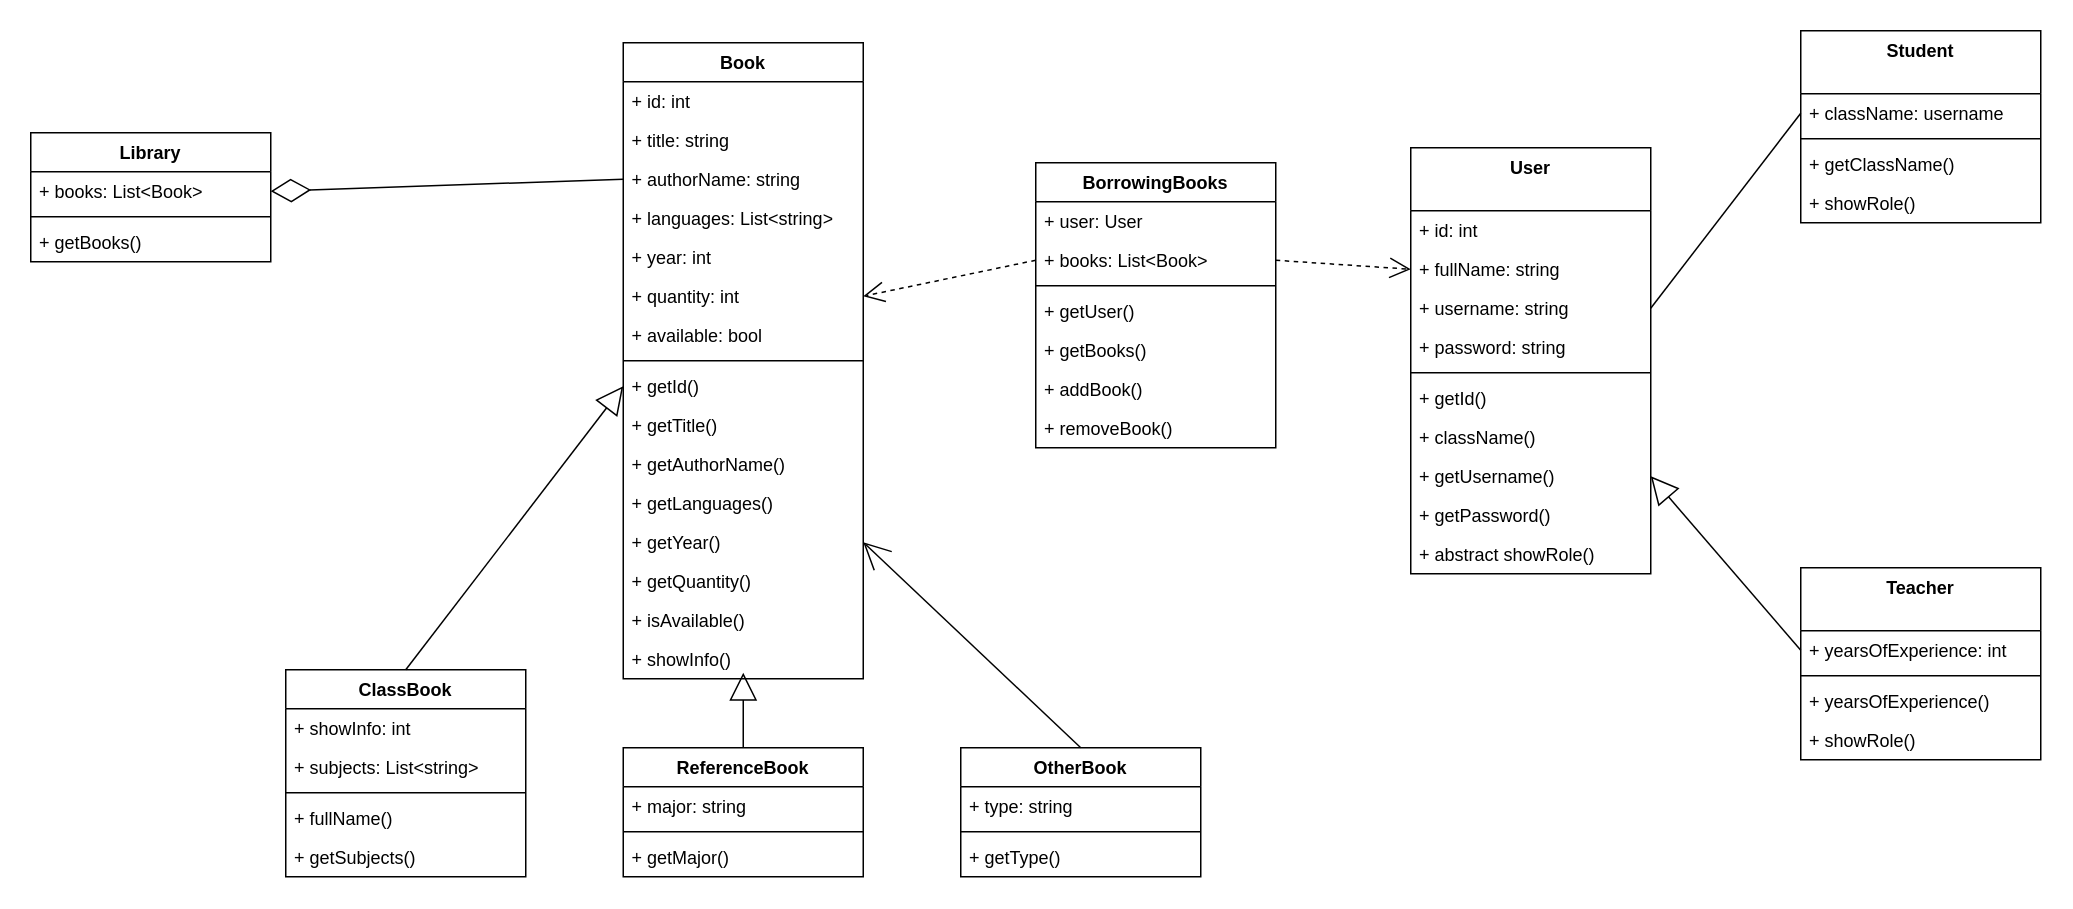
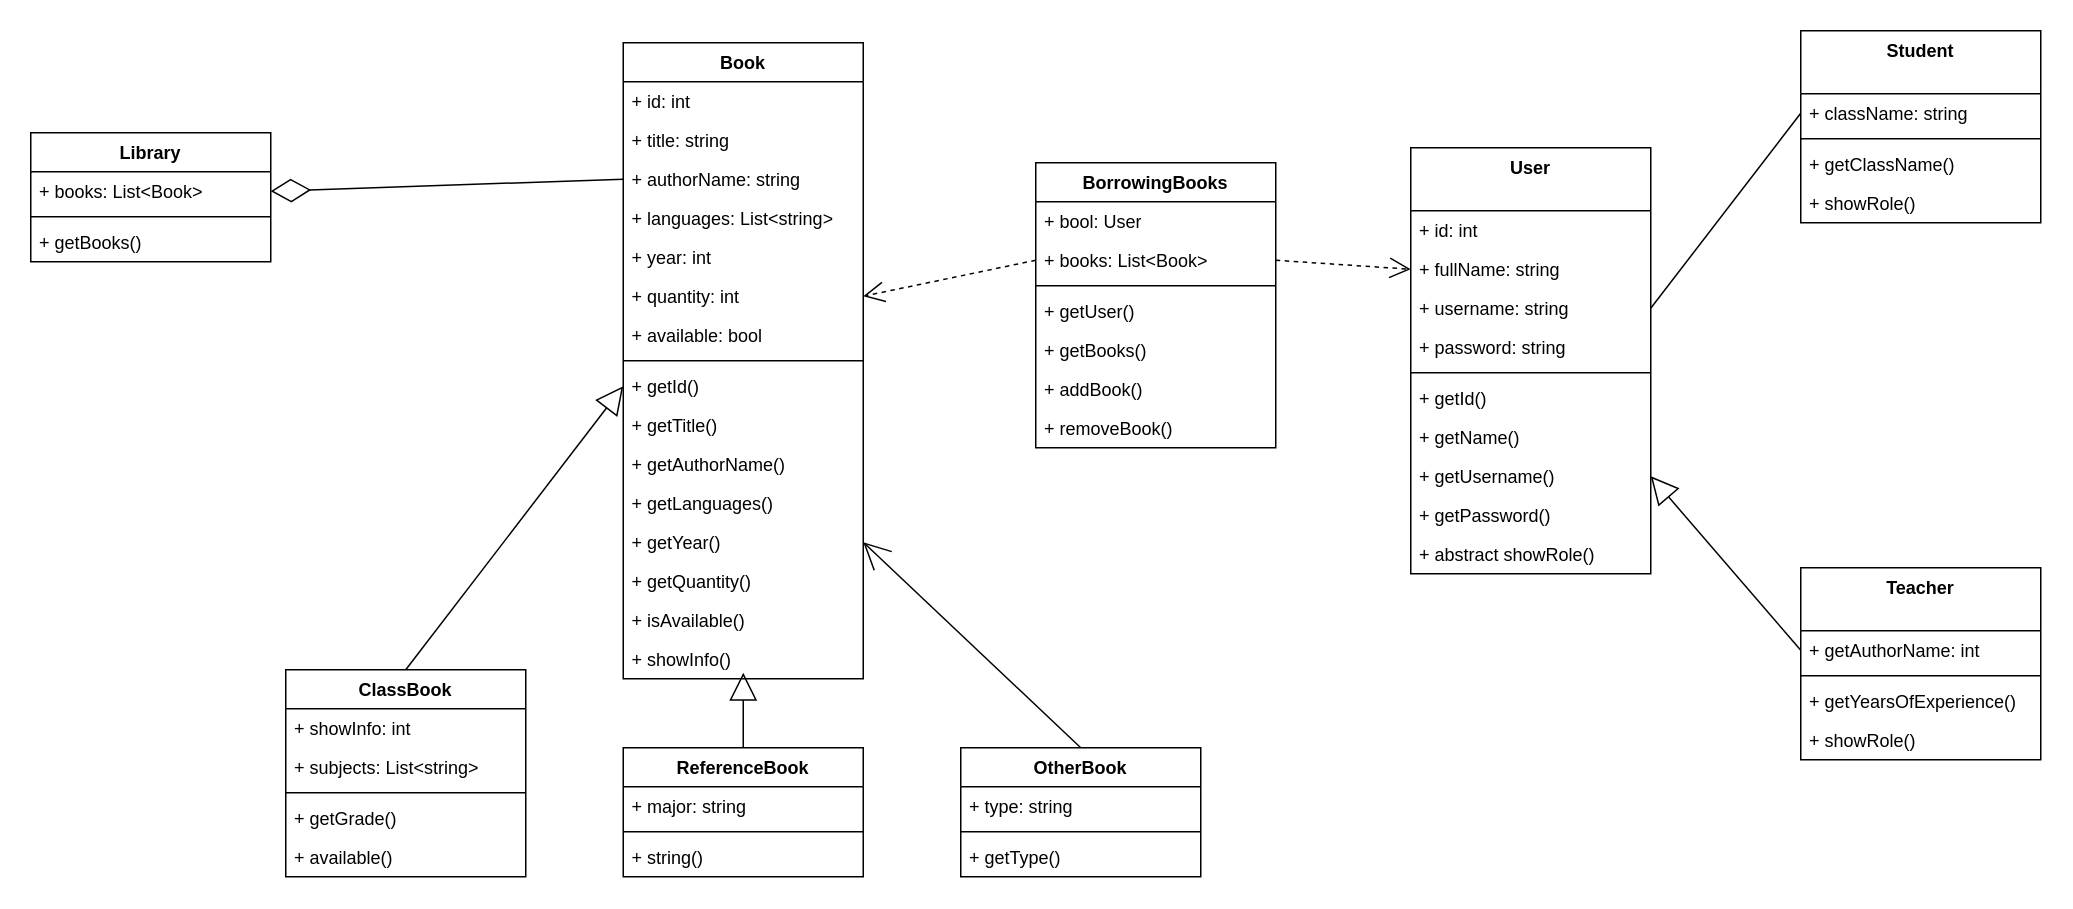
node "+ className: username": label "+ className: username" -> "+ className: string"
node "+ user: User": label "+ user: User" -> "+ bool: User"
node "+ className()": label "+ className()" -> "+ getName()"
node "+ yearsOfExperience: int": label "+ yearsOfExperience: int" -> "+ getAuthorName: int"
node "+ yearsOfExperience()": label "+ yearsOfExperience()" -> "+ getYearsOfExperience()"
node "+ fullName()": label "+ fullName()" -> "+ getGrade()"
node "+ getSubjects()": label "+ getSubjects()" -> "+ available()"
node "+ getMajor()": label "+ getMajor()" -> "+ string()"
